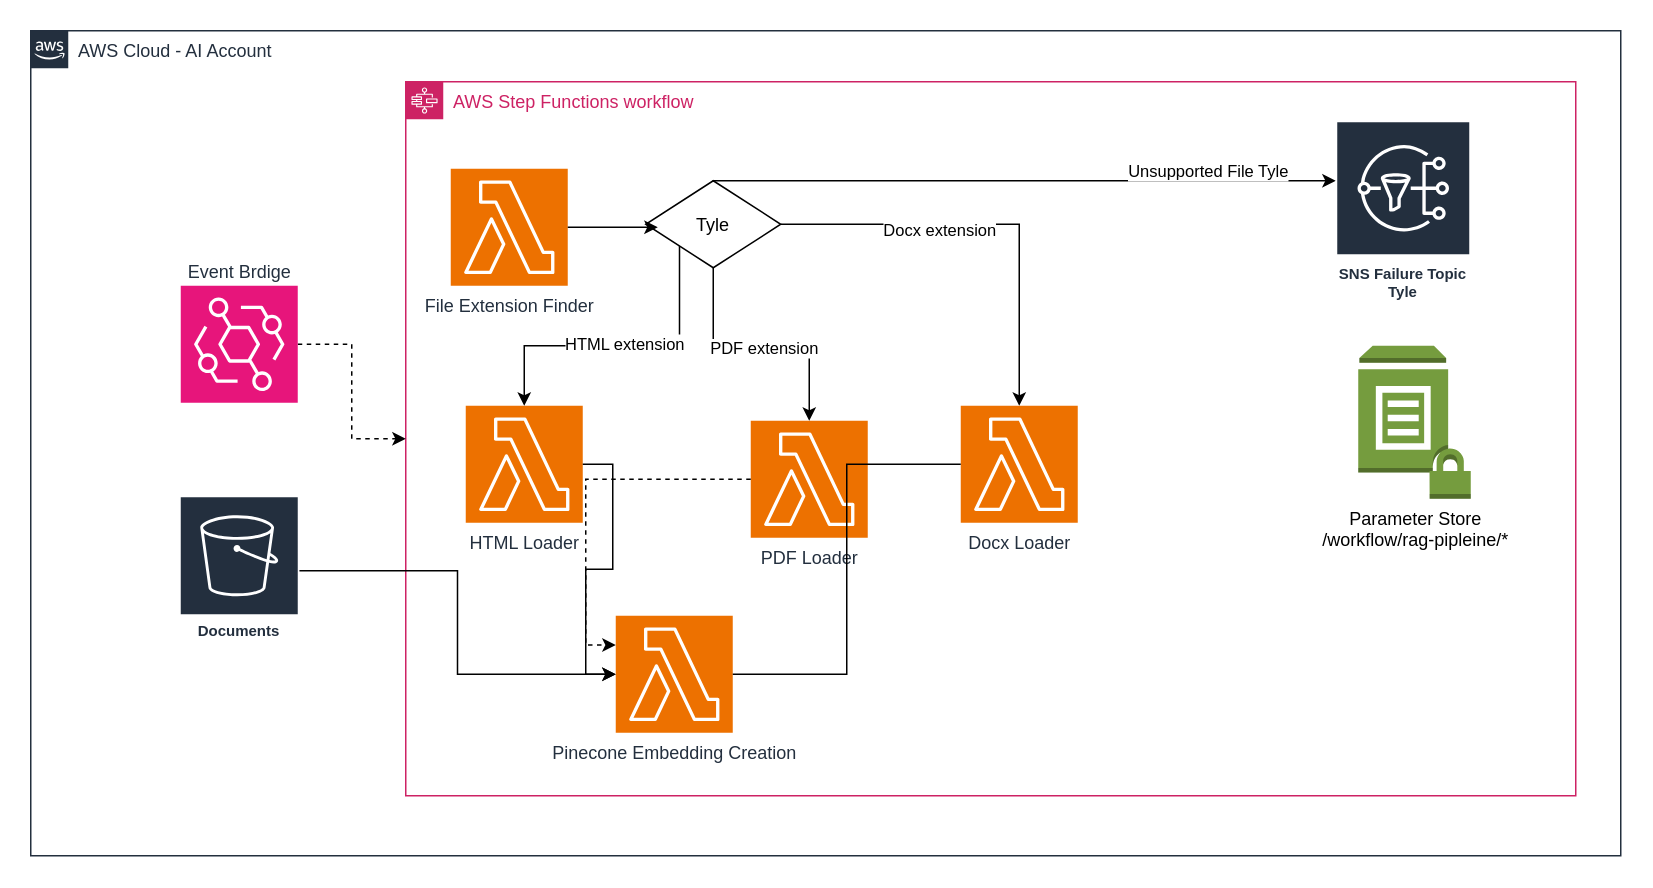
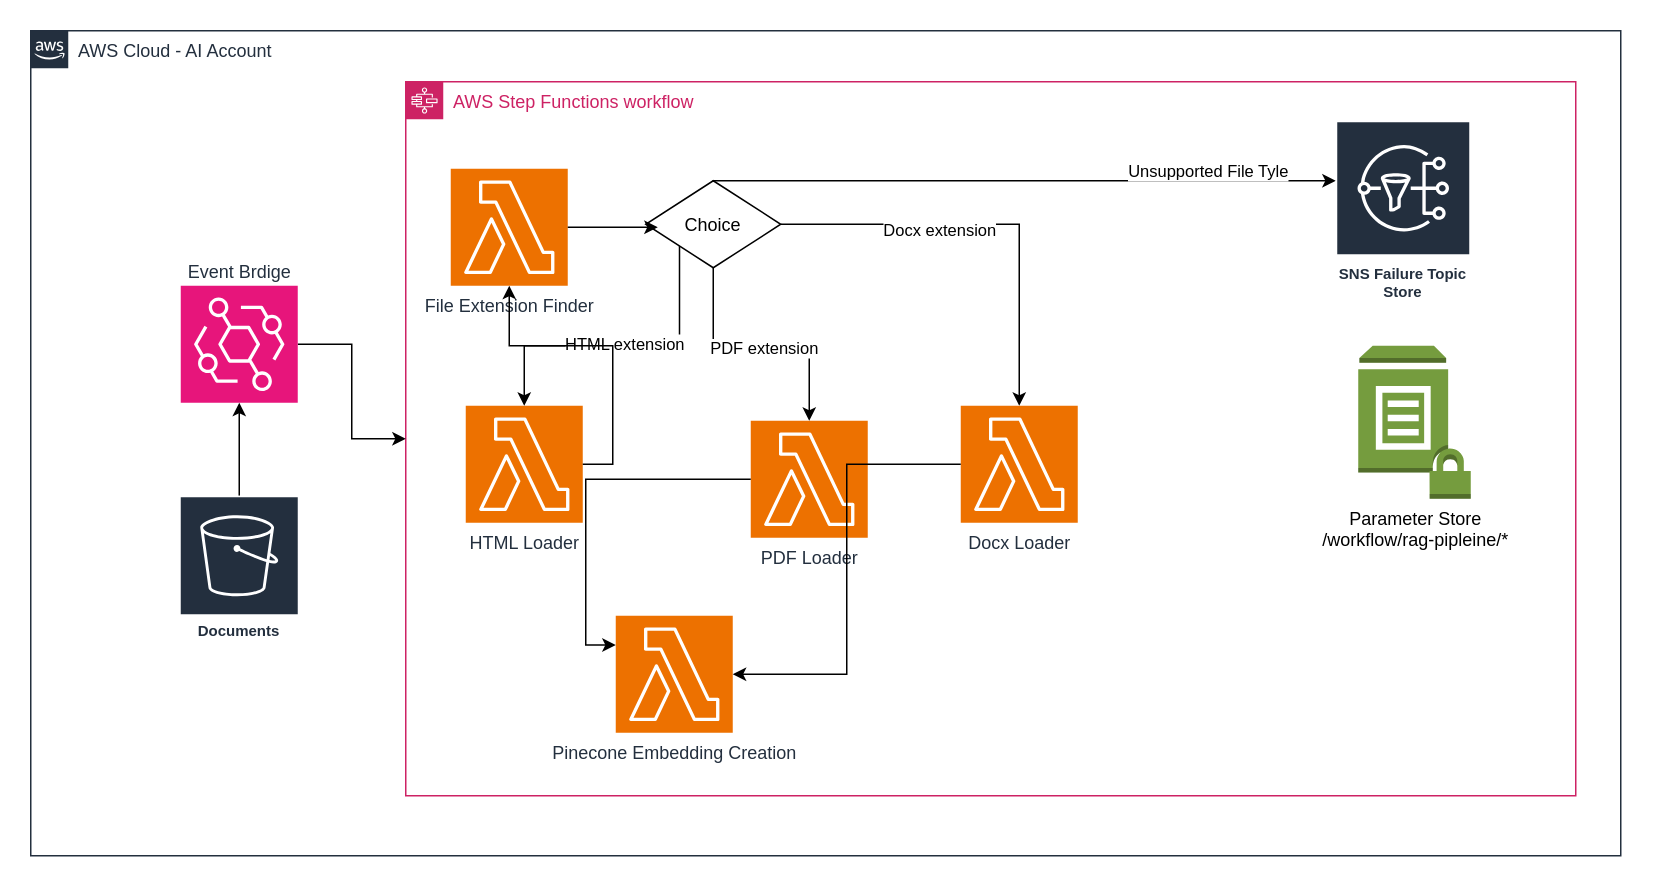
node "Tyle": label "Tyle" -> "Choice"
node "SNS Failure Topic Tyle": label "SNS Failure Topic Tyle" -> "SNS Failure Topic Store"
edge "Event Brdige" -> "AWS Step Functions workflow": style dashed -> solid
edge "PDF Loader" -> "Pinecone Embedding Creation": style dashed -> solid
edge "HTML Loader" -> "Pinecone Embedding Creation": now "HTML Loader" -> "File Extension Finder"
edge "Documents" -> "Pinecone Embedding Creation": now "Documents" -> "Event Brdige"
edge "Docx Loader" -- "Pinecone Embedding Creation": arrowhead none -> classic
